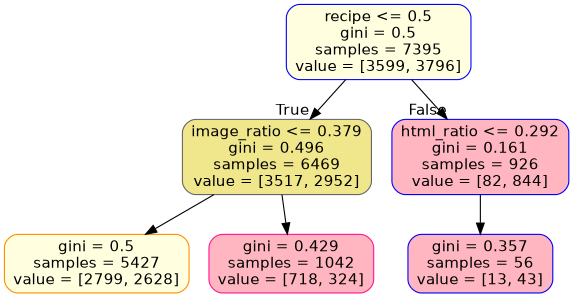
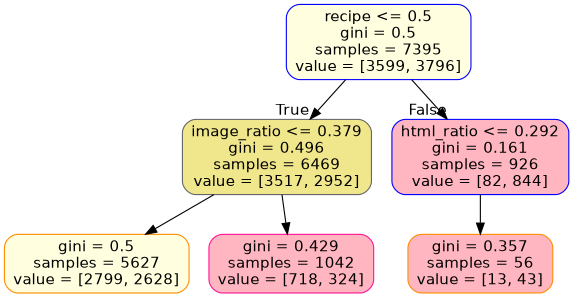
node "gini = 0.5 samples = 5427 value = [2799, 2628]": label "gini = 0.5 samples = 5427 value = [2799, 2628]" -> "gini = 0.5 samples = 5627 value = [2799, 2628]"
node "gini = 0.357 samples = 56 value = [13, 43]": color blue -> darkorange
